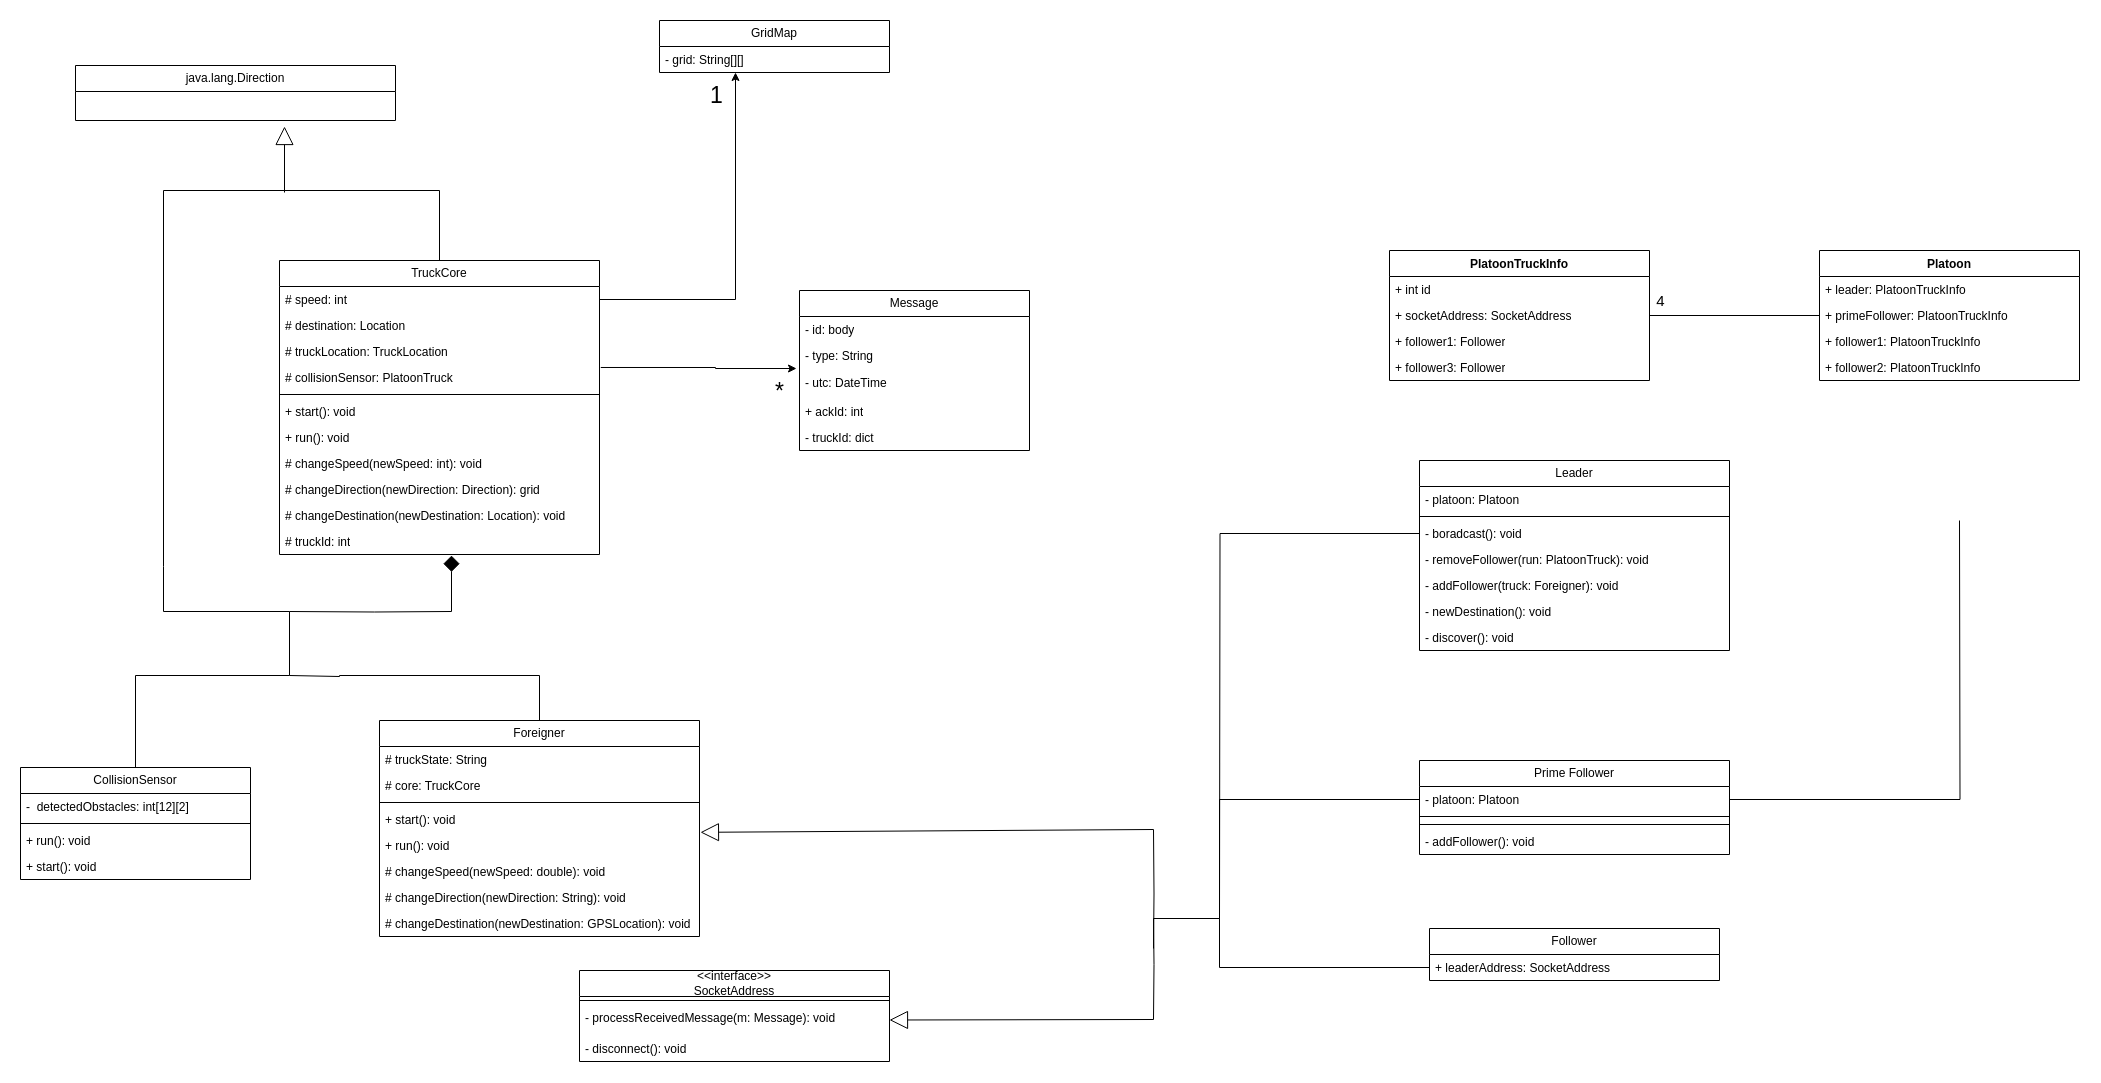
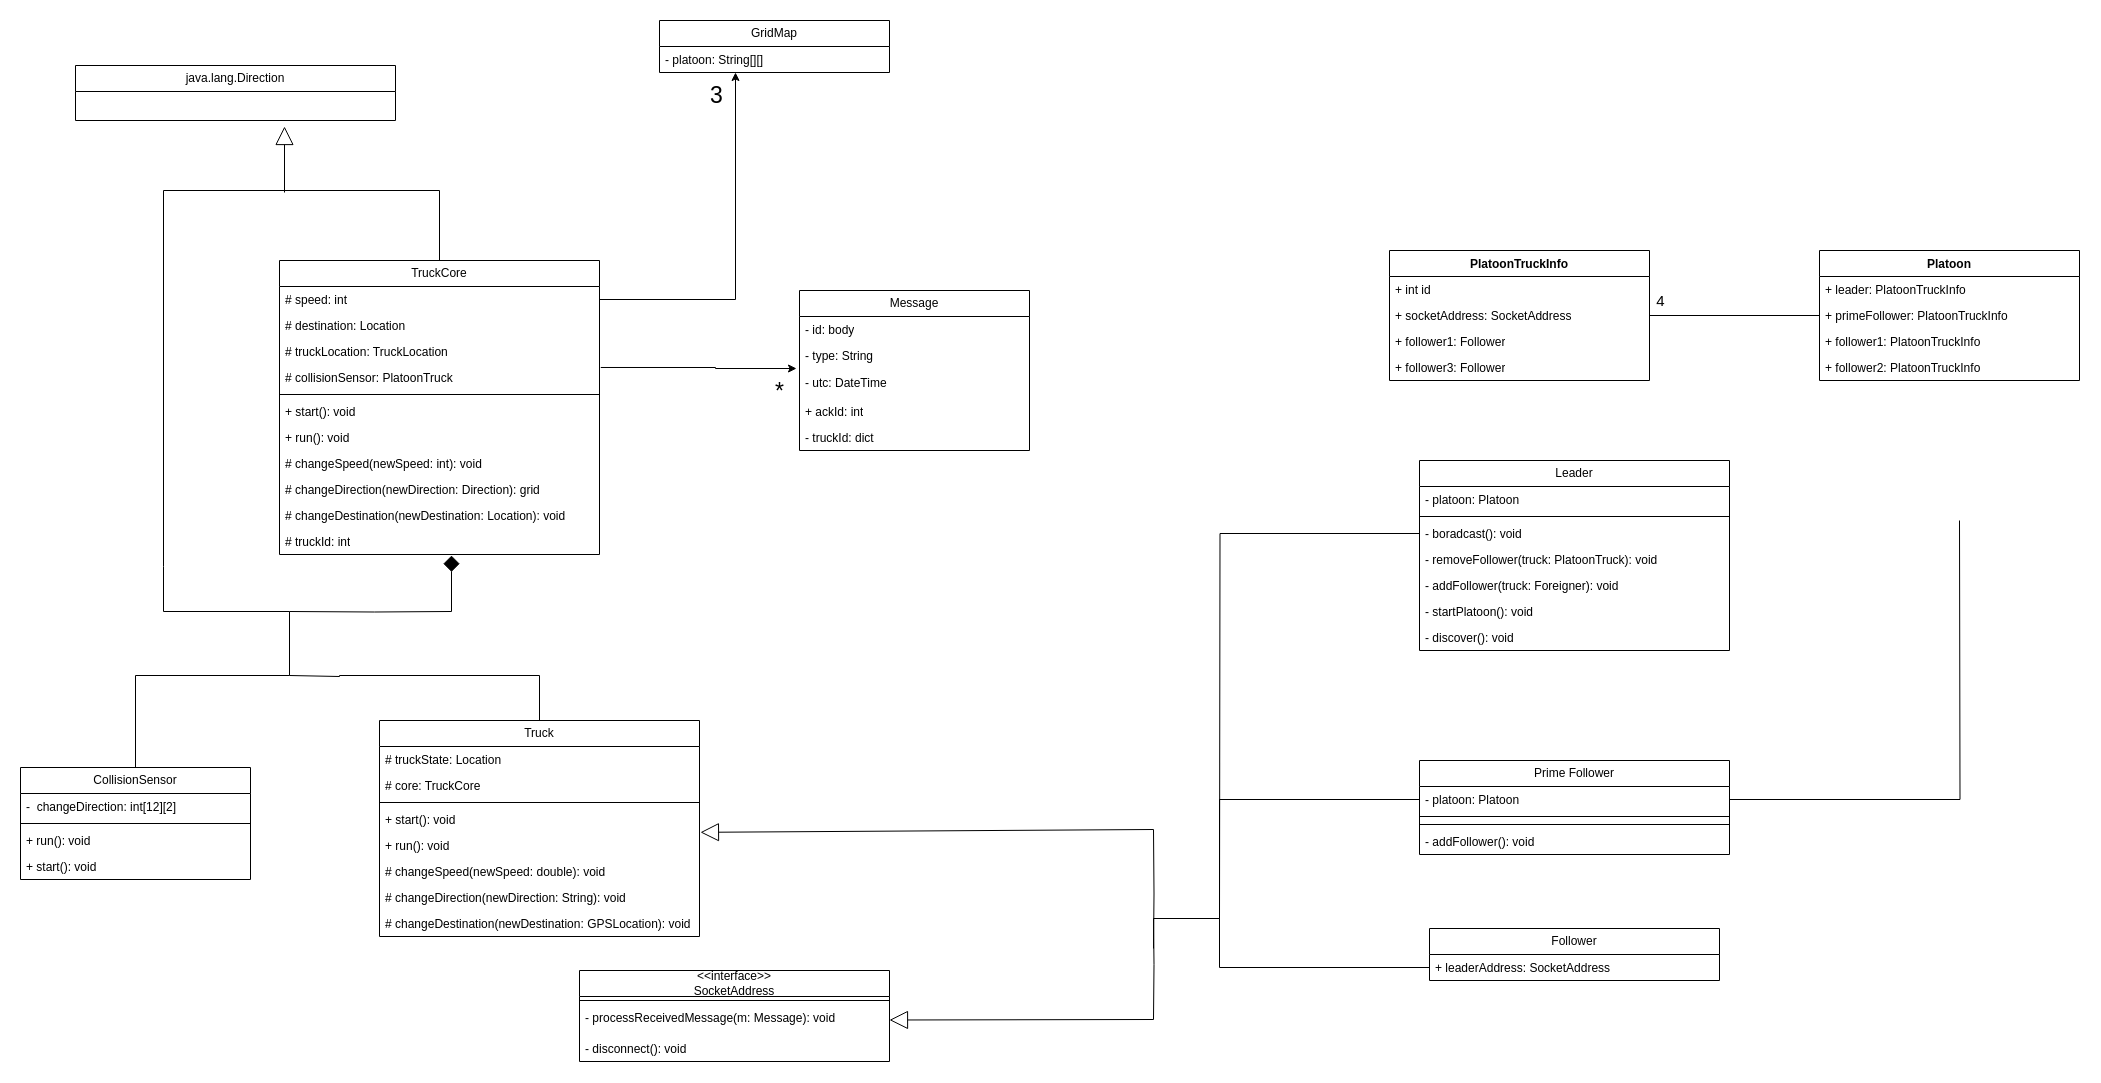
node "- grid: String[][]": label "- grid: String[][]" -> "- platoon: String[][]"
node "1": label "1" -> "3"
node "- removeFollower(run: PlatoonTruck): void": label "- removeFollower(run: PlatoonTruck): void" -> "- removeFollower(truck: PlatoonTruck): void"
node "- newDestination(): void": label "- newDestination(): void" -> "- startPlatoon(): void"
node "Foreigner": label "Foreigner" -> "Truck"
node "# truckState: String": label "# truckState: String" -> "# truckState: Location"
node "- detectedObstacles: int[12][2]": label "- detectedObstacles: int[12][2]" -> "- changeDirection: int[12][2]"
